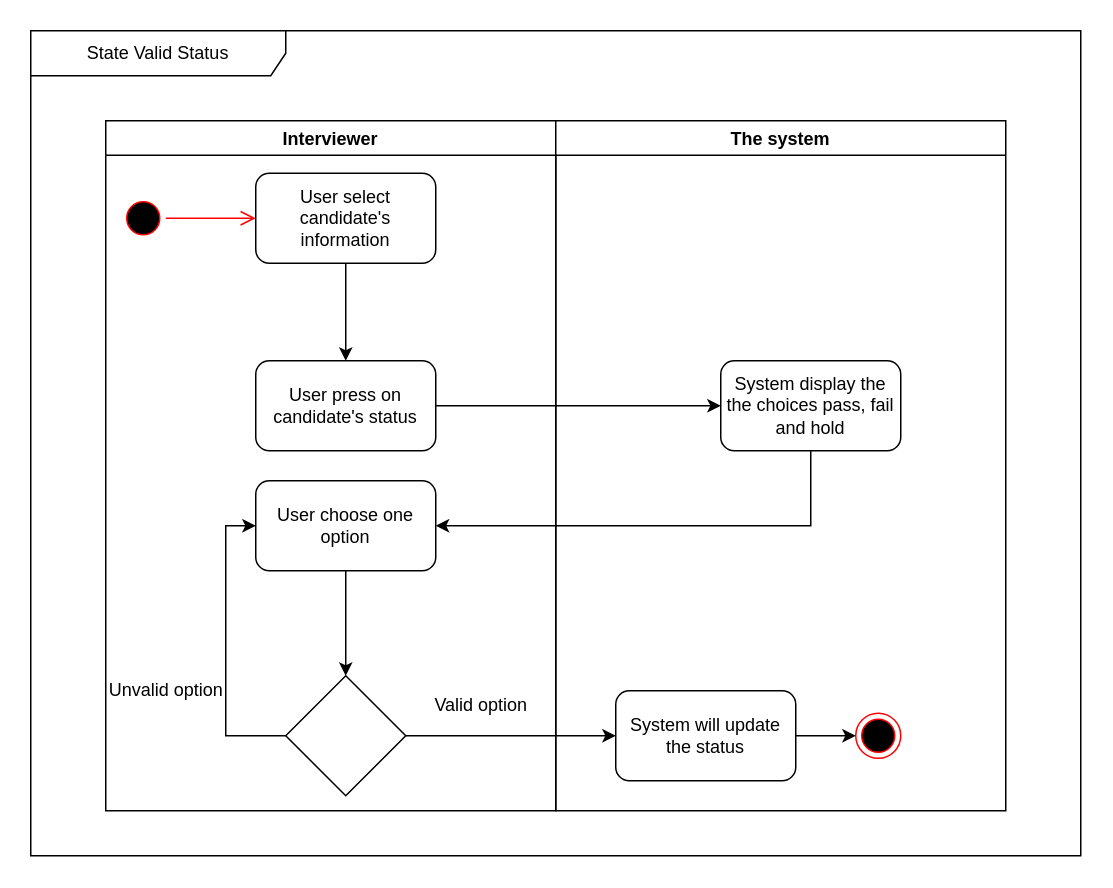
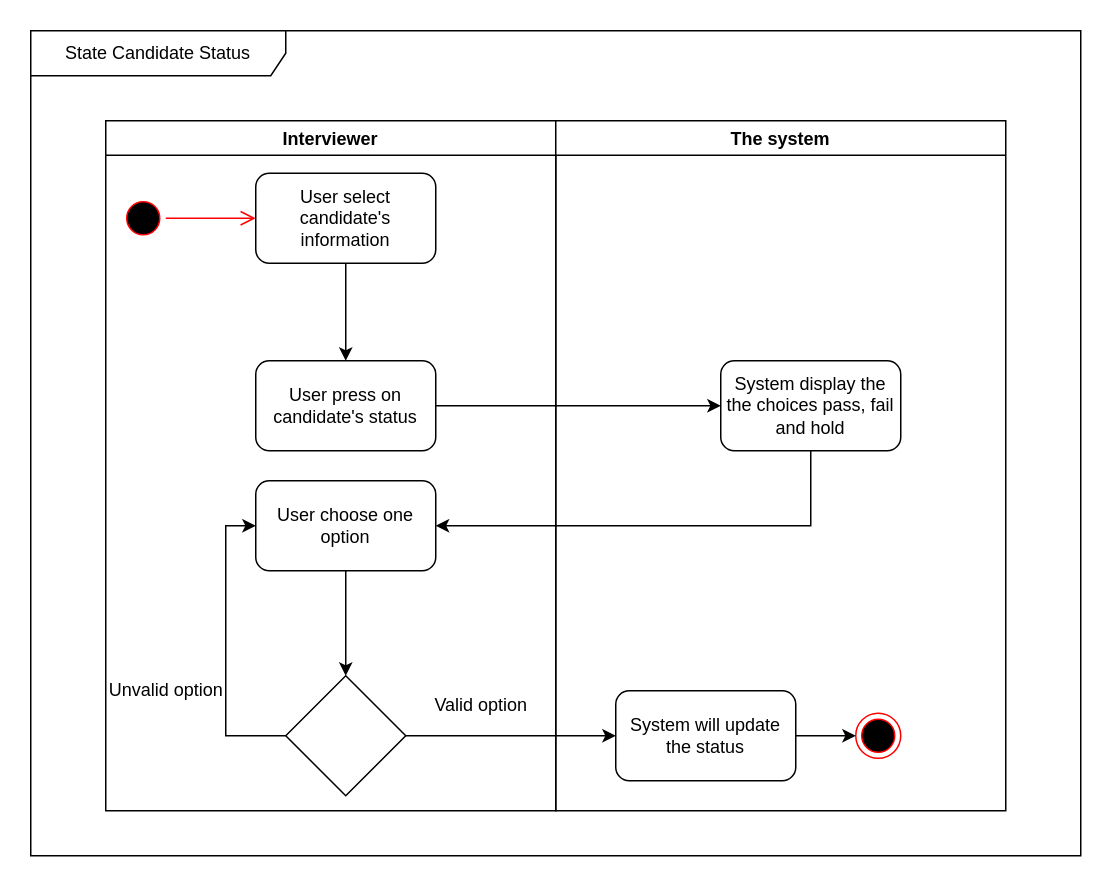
node "State Valid Status": label "State Valid Status" -> "State Candidate Status"
